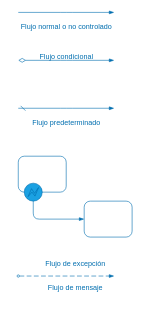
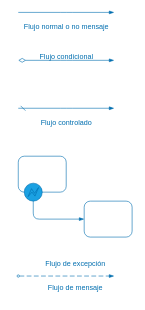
node "Flujo normal o no controlado": label "Flujo normal o no controlado" -> "Flujo normal o no mensaje"
node "Flujo predeterminado": label "Flujo predeterminado" -> "Flujo controlado"
